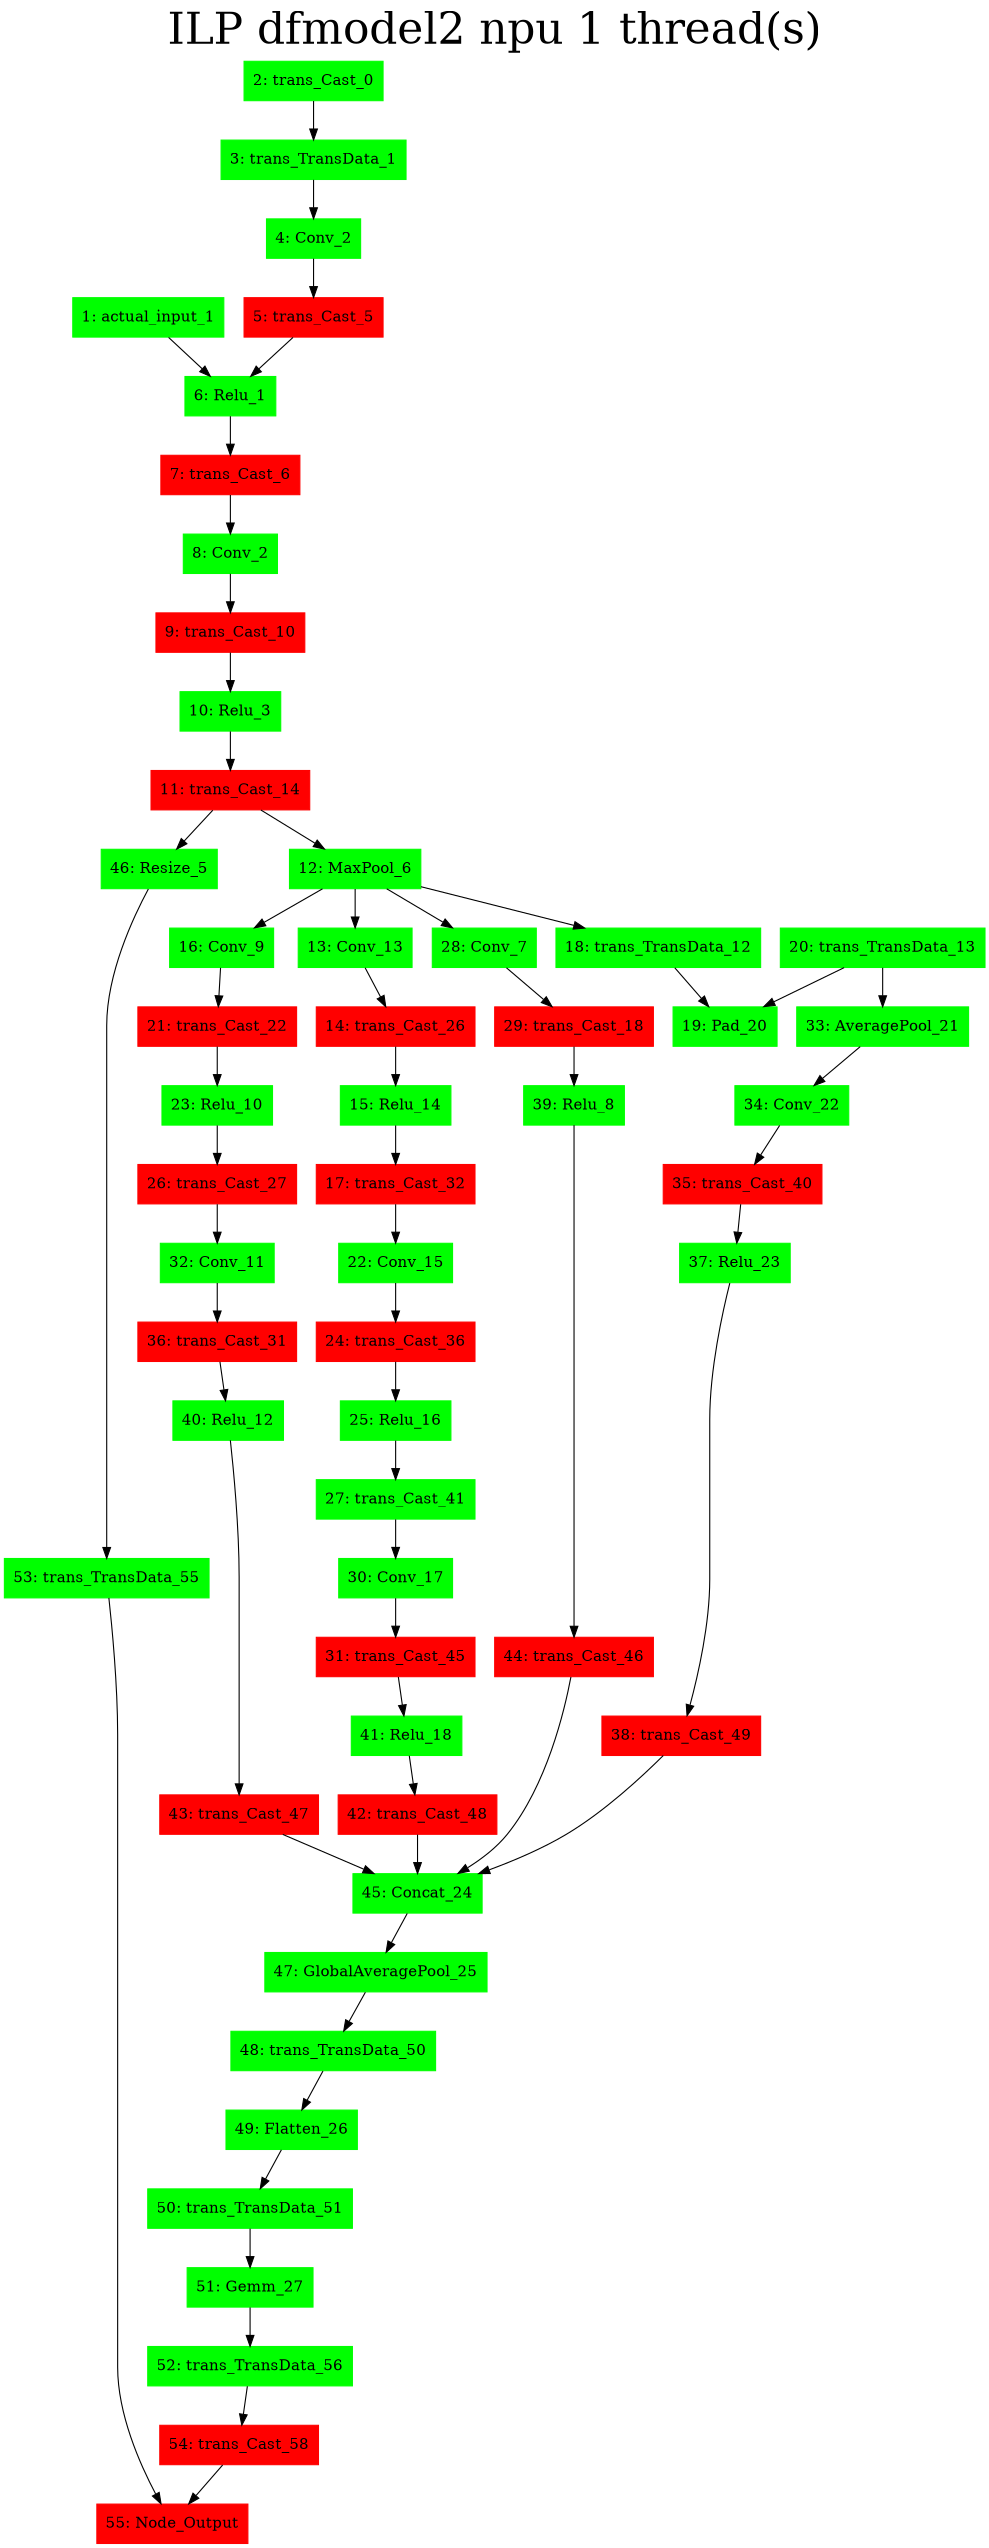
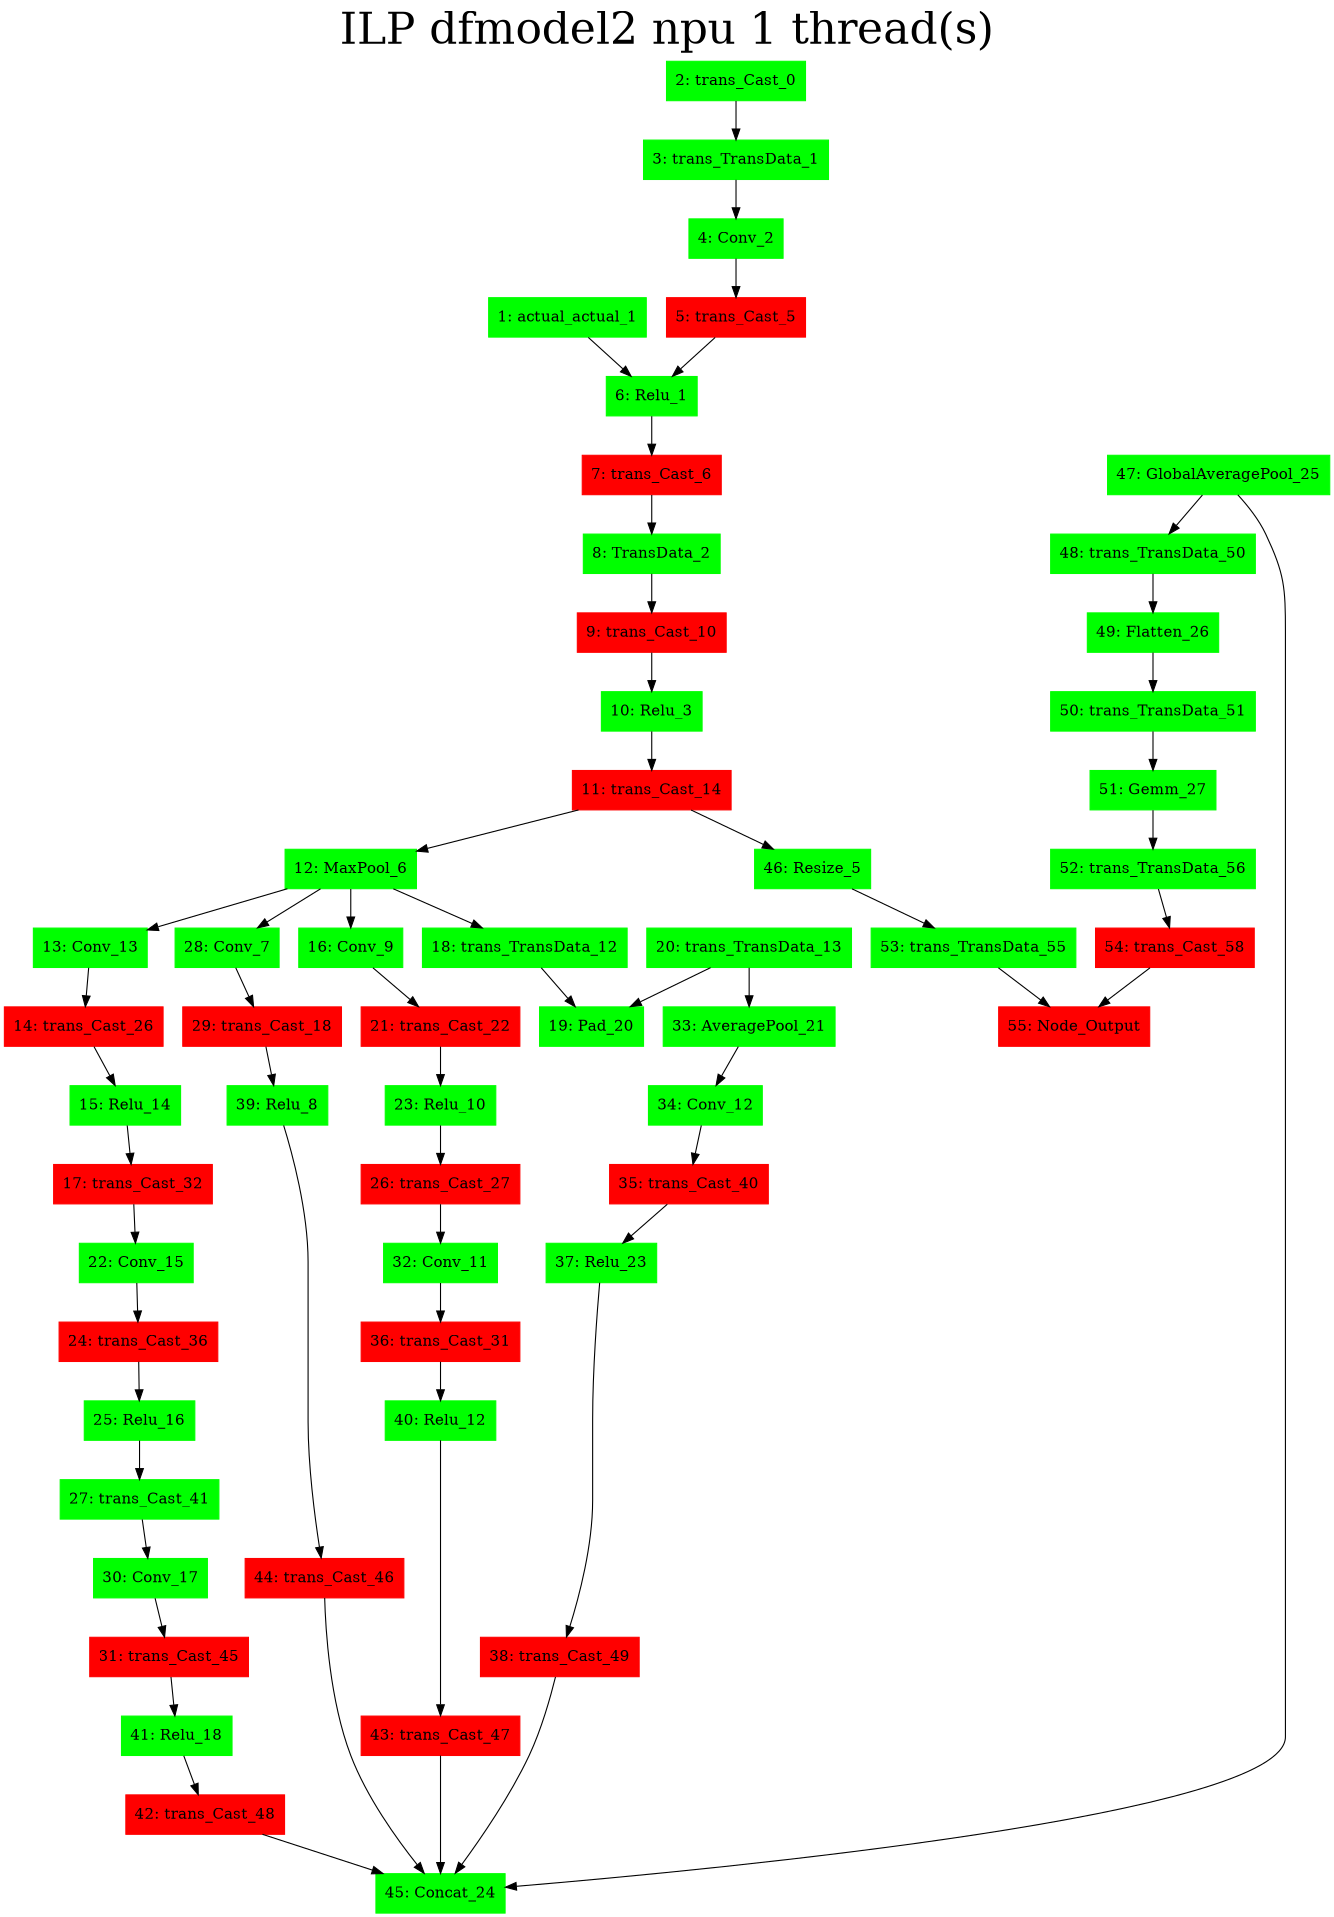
node "1: actual_input_1": label "1: actual_input_1" -> "1: actual_actual_1"
node "8: Conv_2": label "8: Conv_2" -> "8: TransData_2"
node "34: Conv_22": label "34: Conv_22" -> "34: Conv_12"
edge "45: Concat_24" -> "47: GlobalAveragePool_25": reversed
